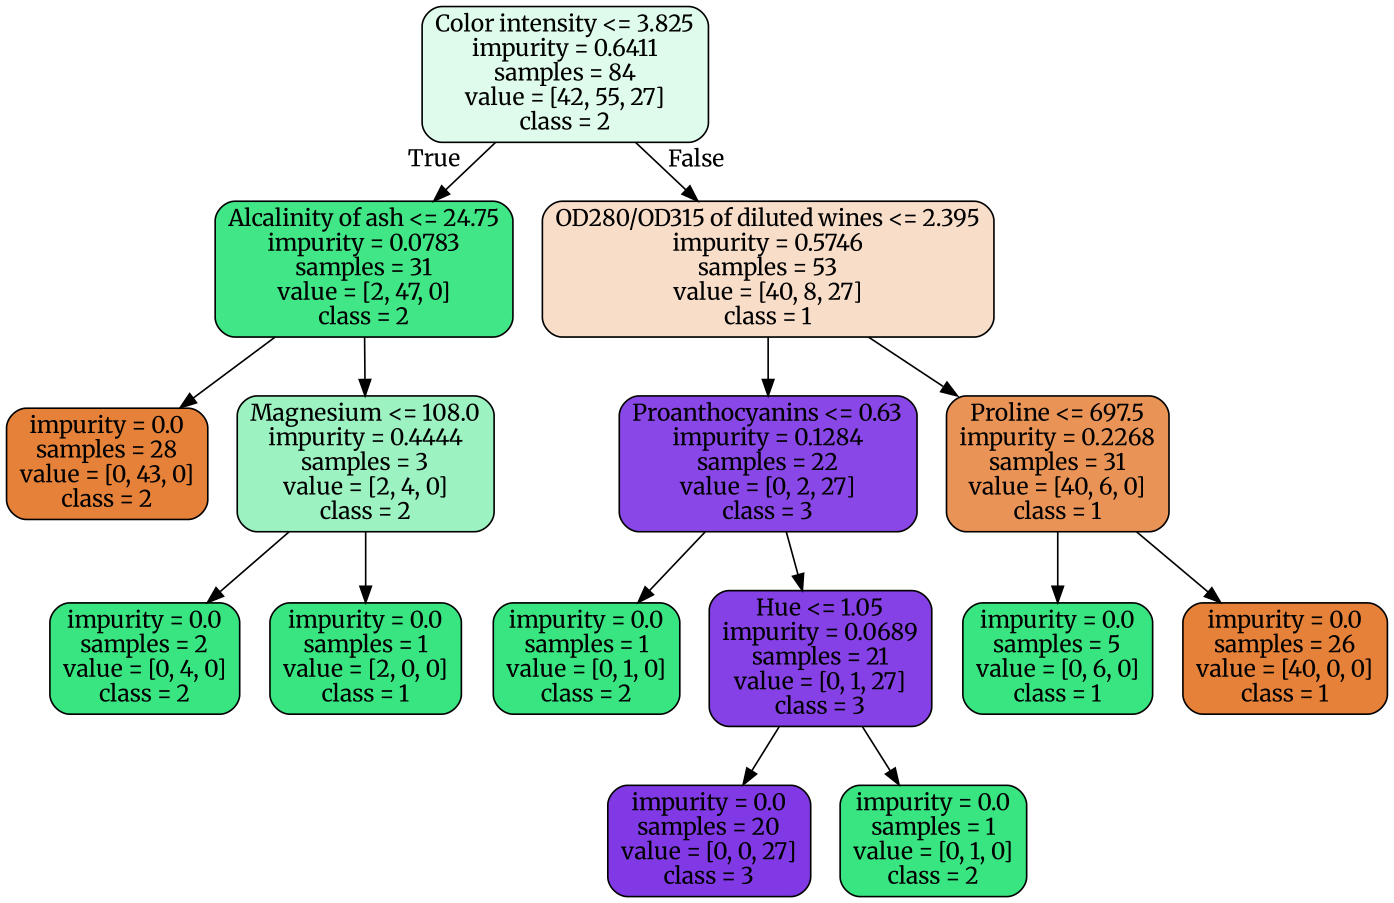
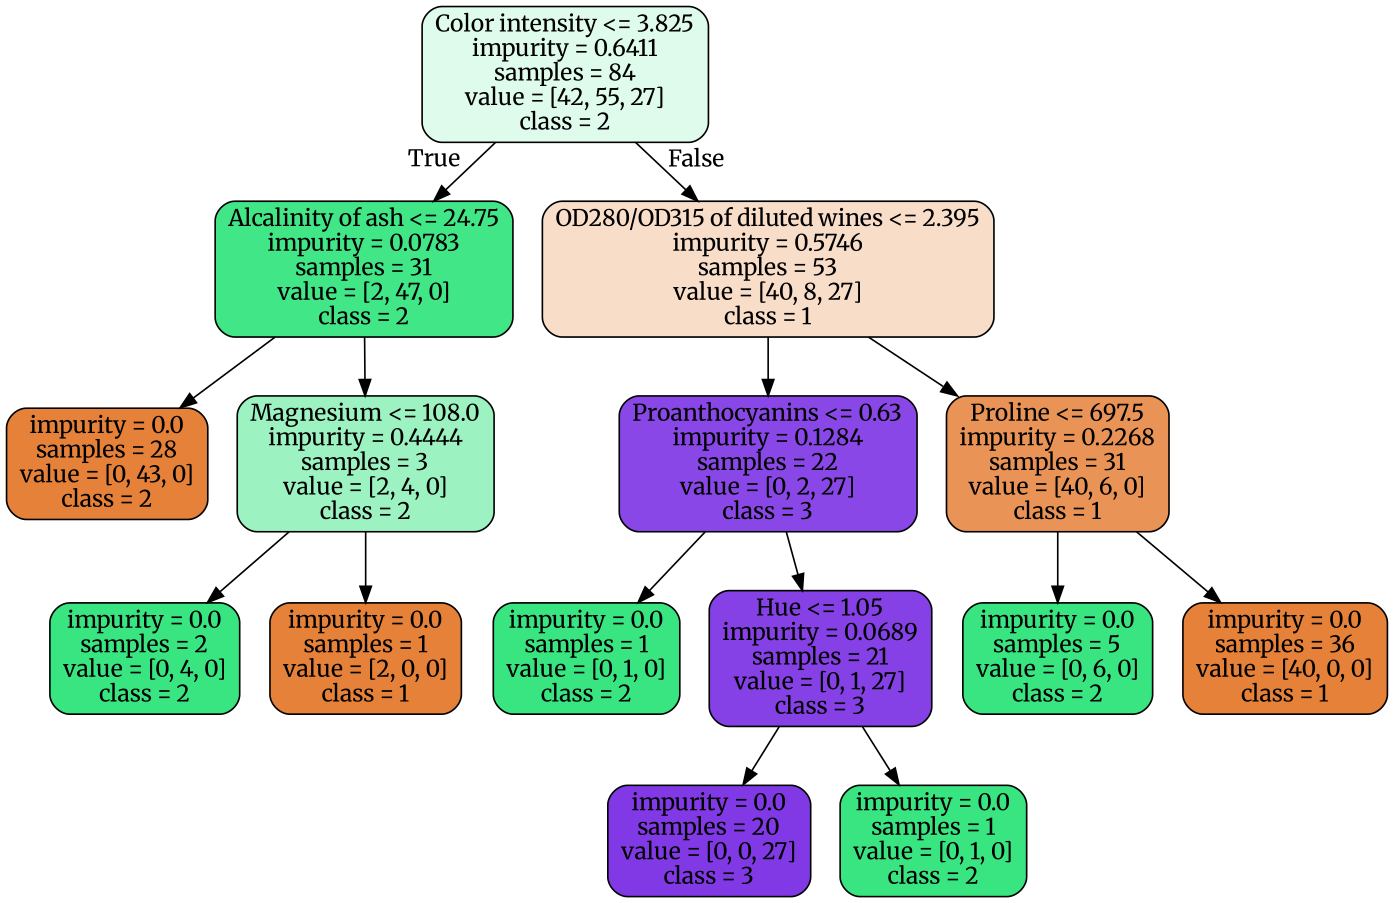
node "impurity = 0.0 samples = 1 value = [2, 0, 0] class = 1": fillcolor #39e581ff -> #e58139ff
node "impurity = 0.0 samples = 5 value = [0, 6, 0] class = 1": label "impurity = 0.0 samples = 5 value = [0, 6, 0] class = 1" -> "impurity = 0.0 samples = 5 value = [0, 6, 0] class = 2"
node "impurity = 0.0 samples = 26 value = [40, 0, 0] class = 1": label "impurity = 0.0 samples = 26 value = [40, 0, 0] class = 1" -> "impurity = 0.0 samples = 36 value = [40, 0, 0] class = 1"
